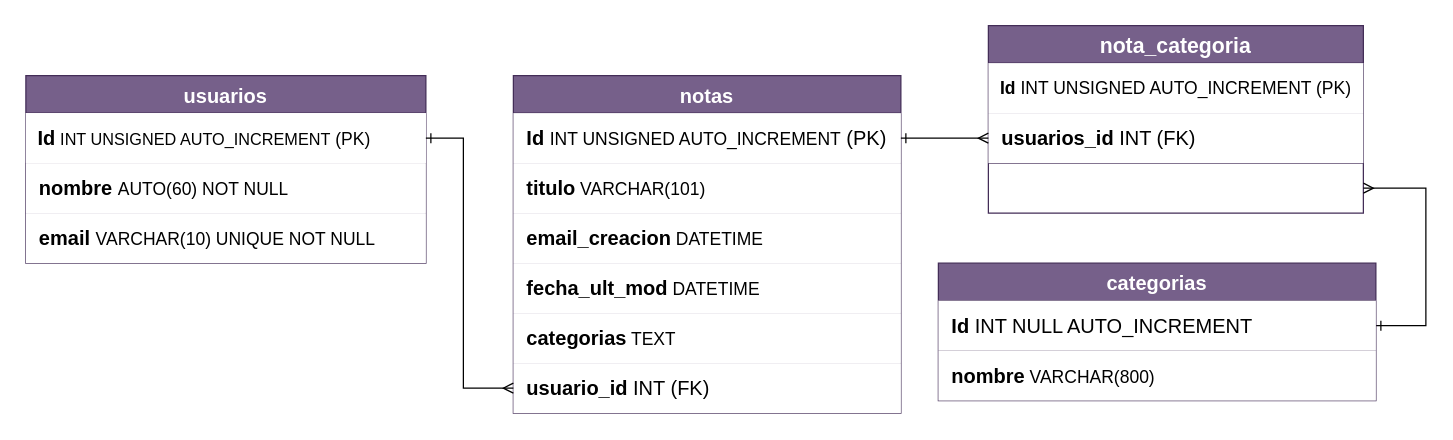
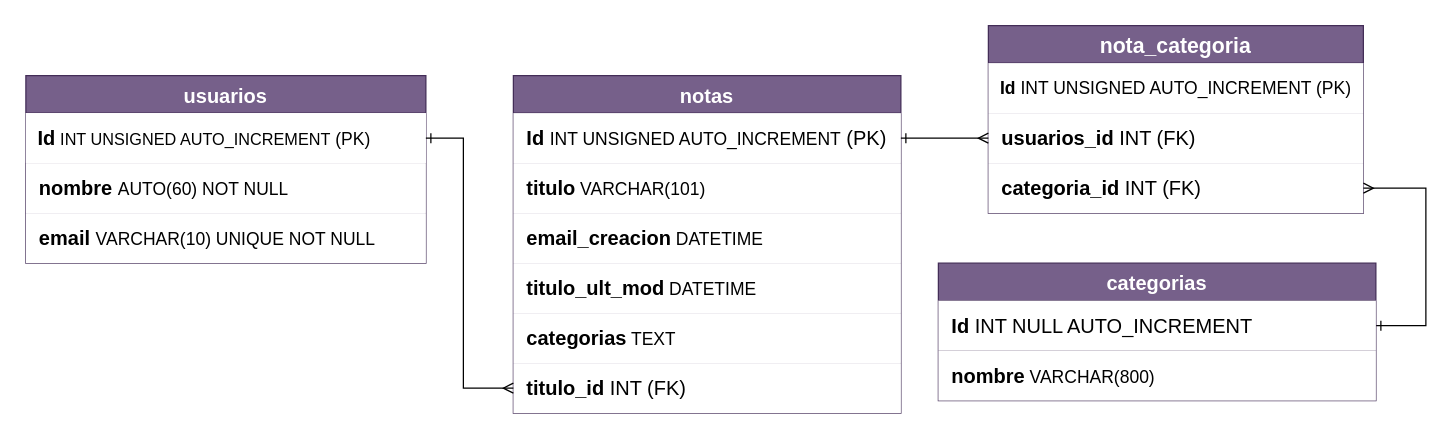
node "categoria_id INT (FK)": added
node "fecha_ult_mod DATETIME": label "fecha_ult_mod DATETIME" -> "titulo_ult_mod DATETIME"
node "usuario_id INT (FK)": label "usuario_id INT (FK)" -> "titulo_id INT (FK)"
